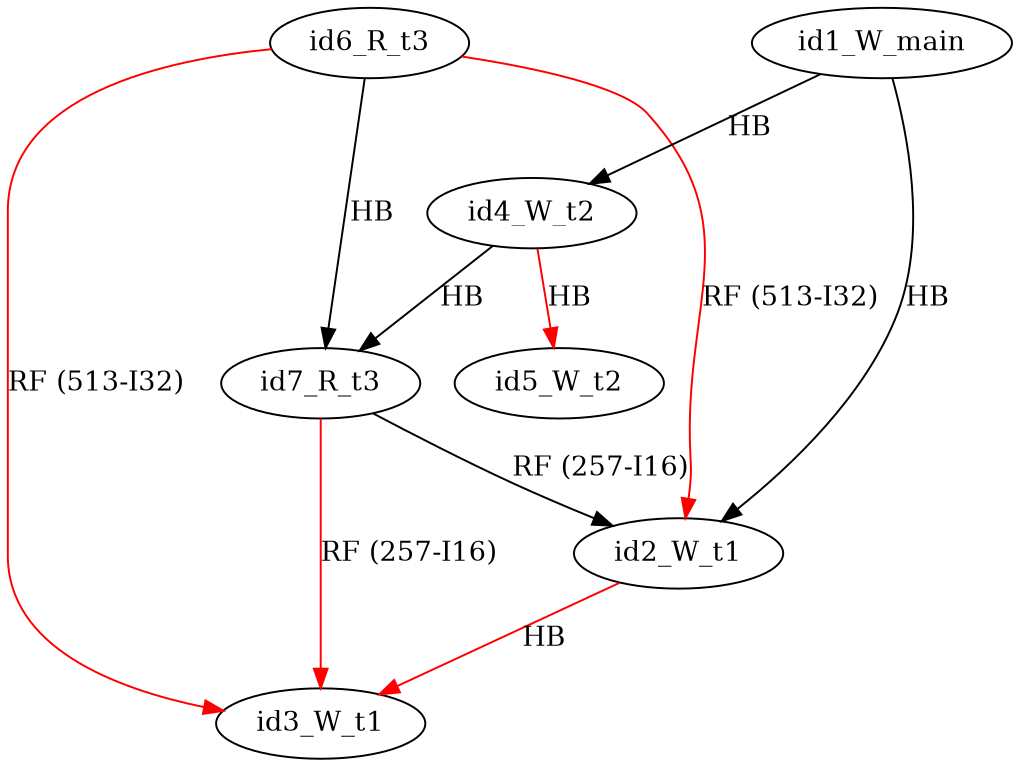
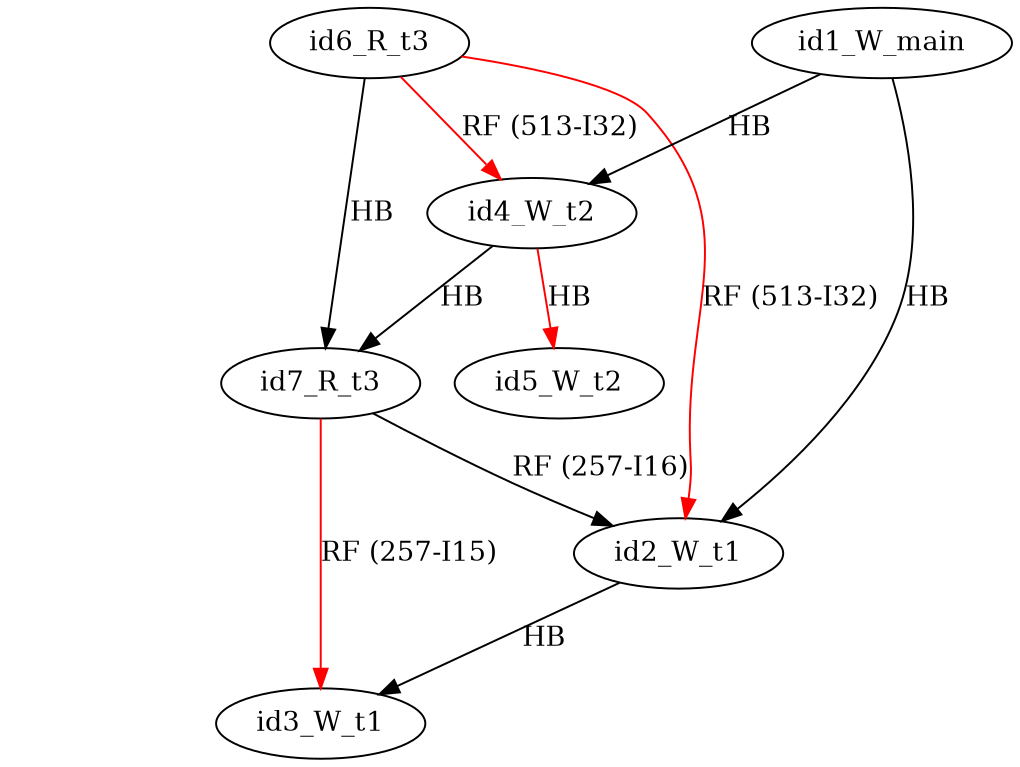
edge "id6_R_t3" -> "id3_W_t1": now "id6_R_t3" -> "id4_W_t2"
edge "id7_R_t3" -> "id3_W_t1": label "RF (257-I16)" -> "RF (257-I15)"
edge "id2_W_t1" -> "id3_W_t1": color red -> black
